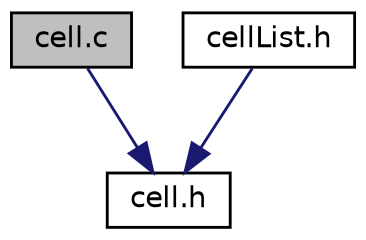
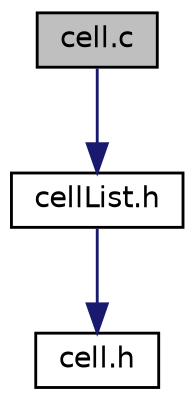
edge "cell.c" -> "cell.h": now "cell.c" -> "cellList.h"
